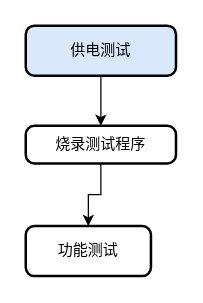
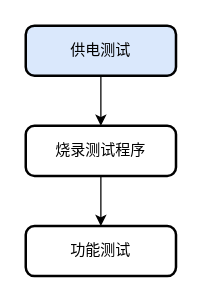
node "烧录测试程序": size 150x38 -> 150x50
node "功能测试": size 125x50 -> 150x50
